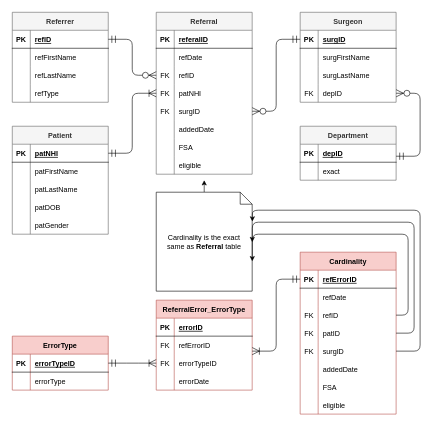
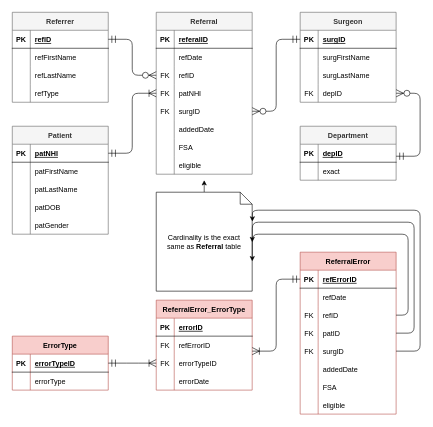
node "Cardinality": label "Cardinality" -> "ReferralError"
